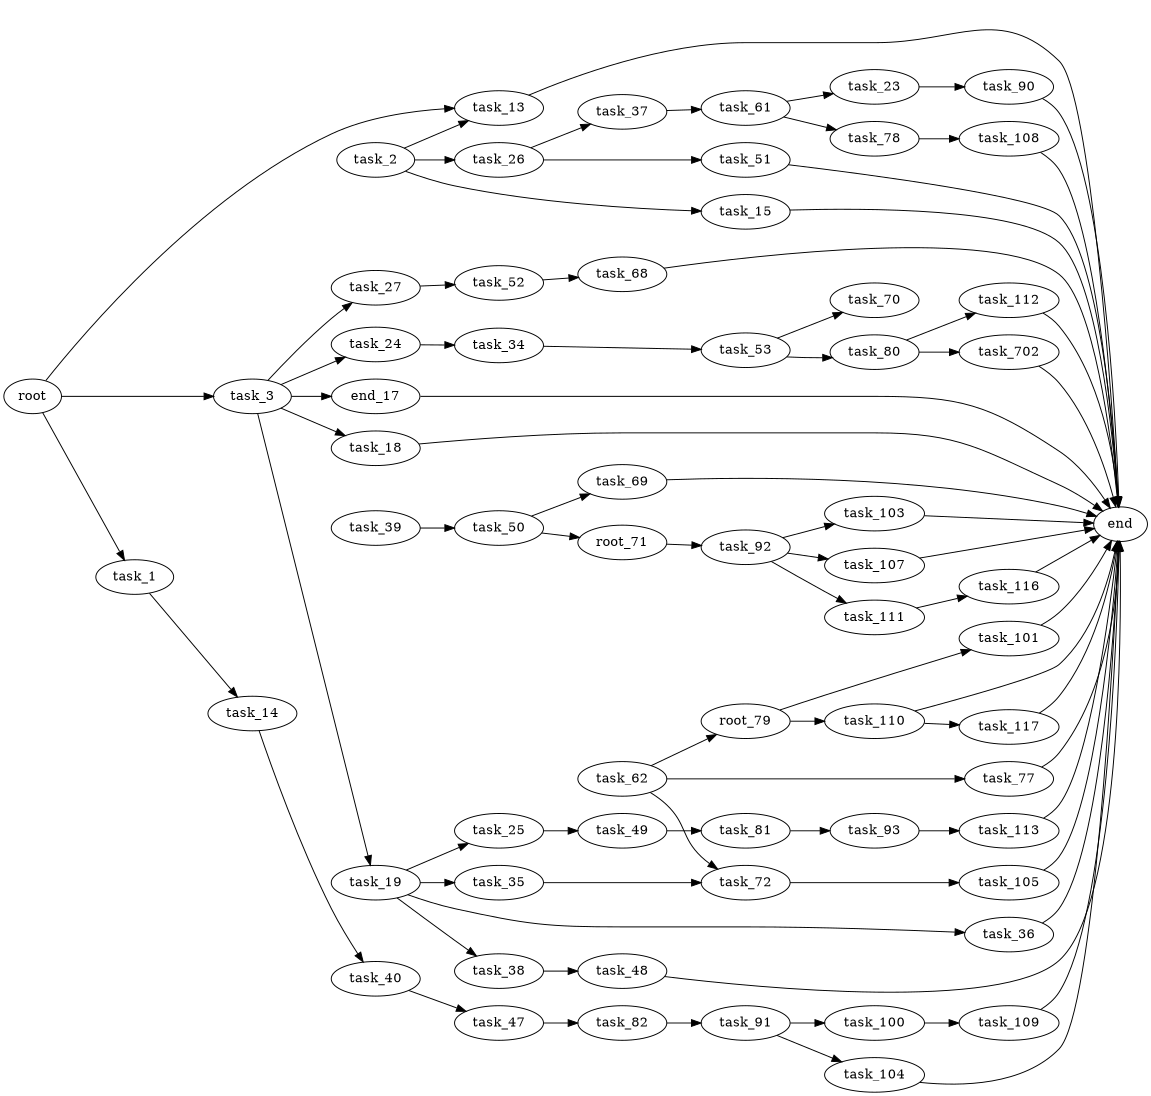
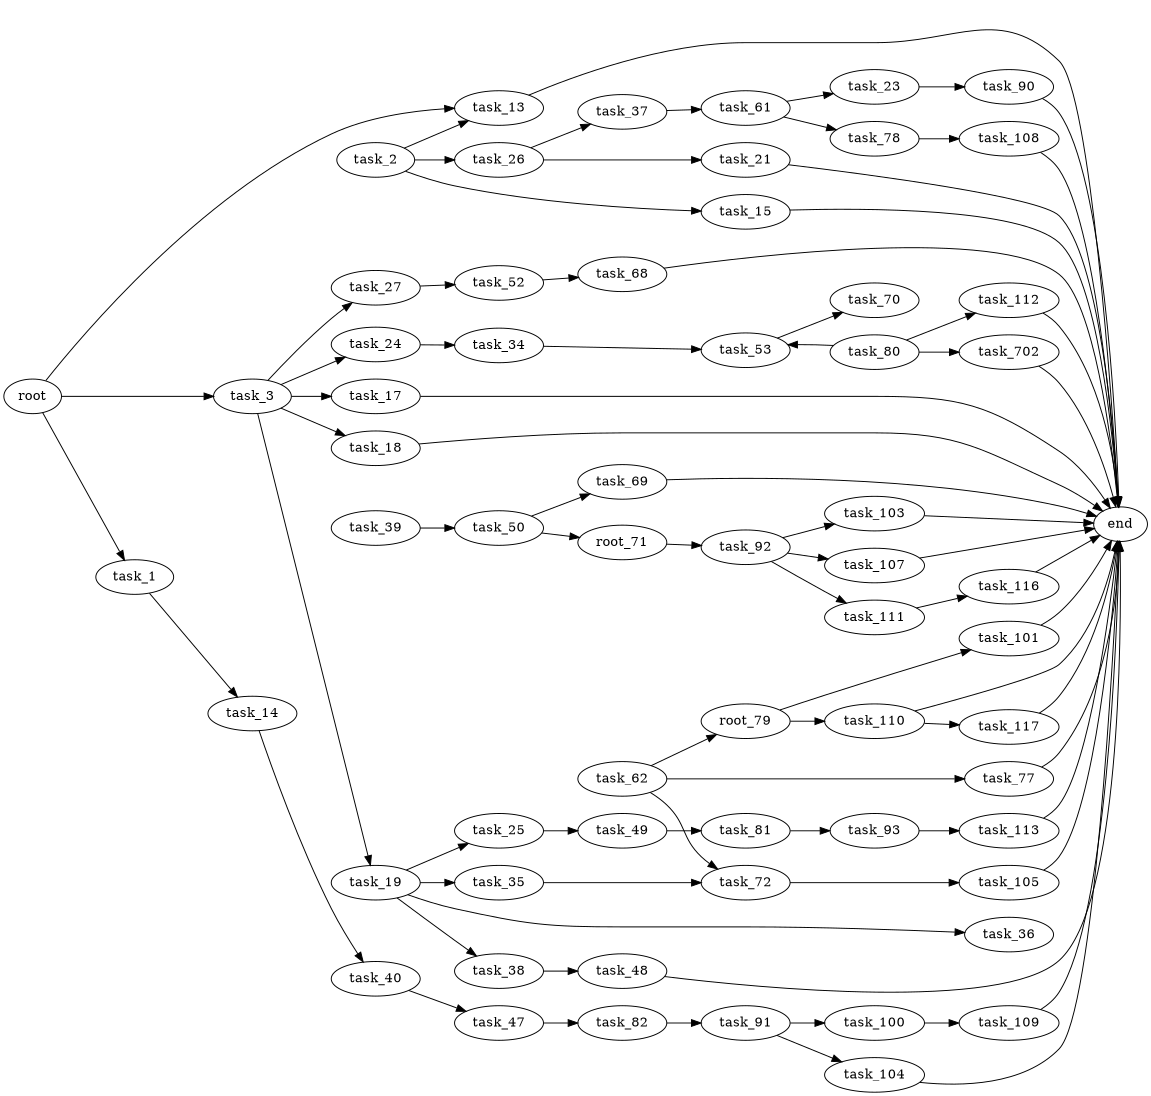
node "task_51": label "task_51" -> "task_21"
edge "task_53" -> "task_80": reversed
node "end_17": label "end_17" -> "task_17"
edge "task_36" -> "end": removed
